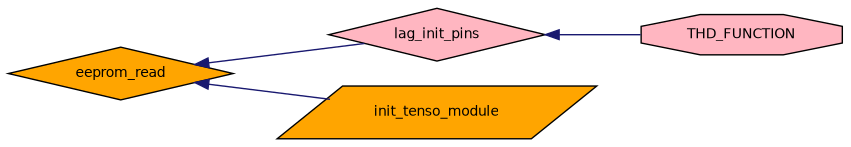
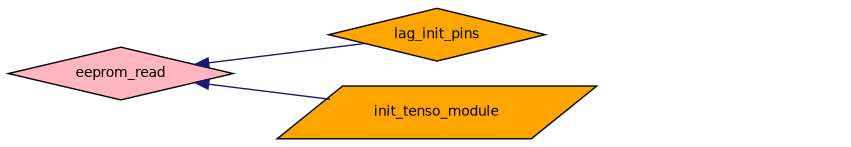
node "lag_init_pins": fillcolor lightpink -> orange
node "THD_FUNCTION": removed
node "eeprom_read": fillcolor orange -> lightpink
